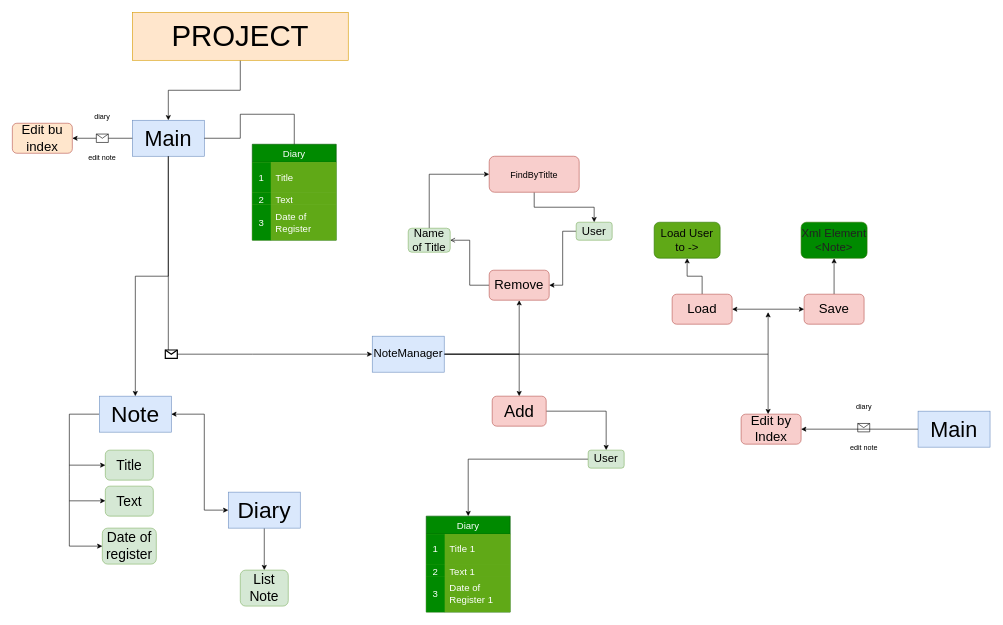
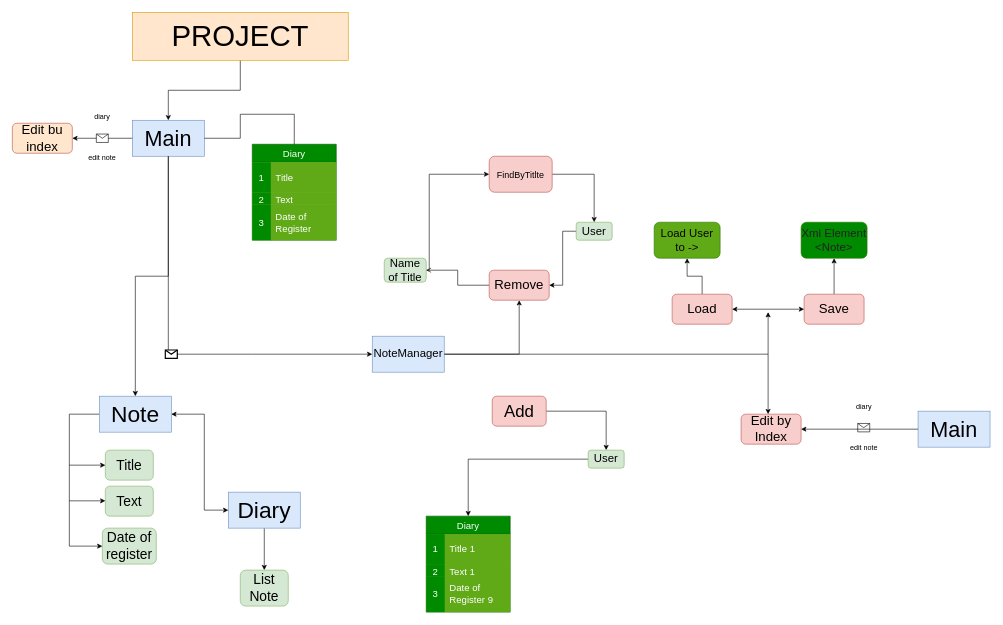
node "FindByTitlte": size 90x36 -> 63x36
node "Name of Title": moved (429, 240) -> (405, 270)
edge "NoteManager" -> "Add": removed
node "Date of Register 1": label "Date of Register 1" -> "Date of Register 9"
